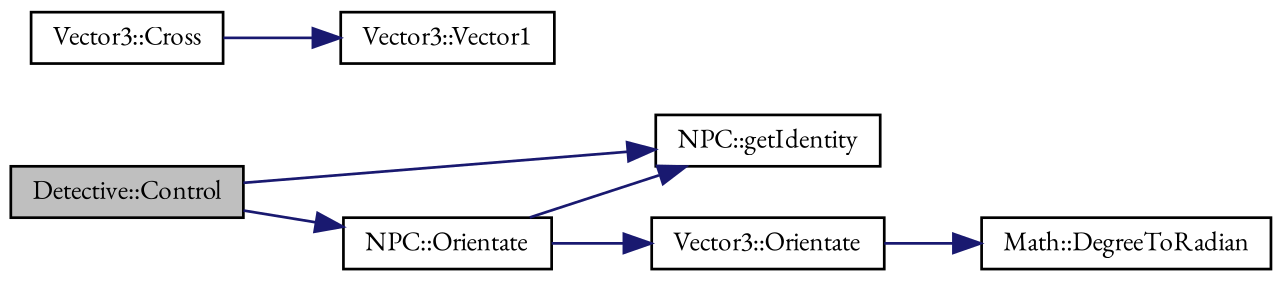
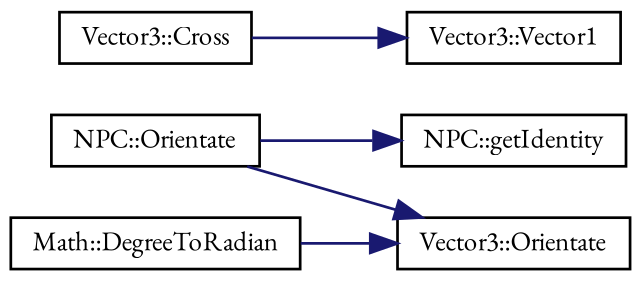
node "Detective::Control": removed
edge "Vector3::Orientate" -> "Math::DegreeToRadian": reversed
